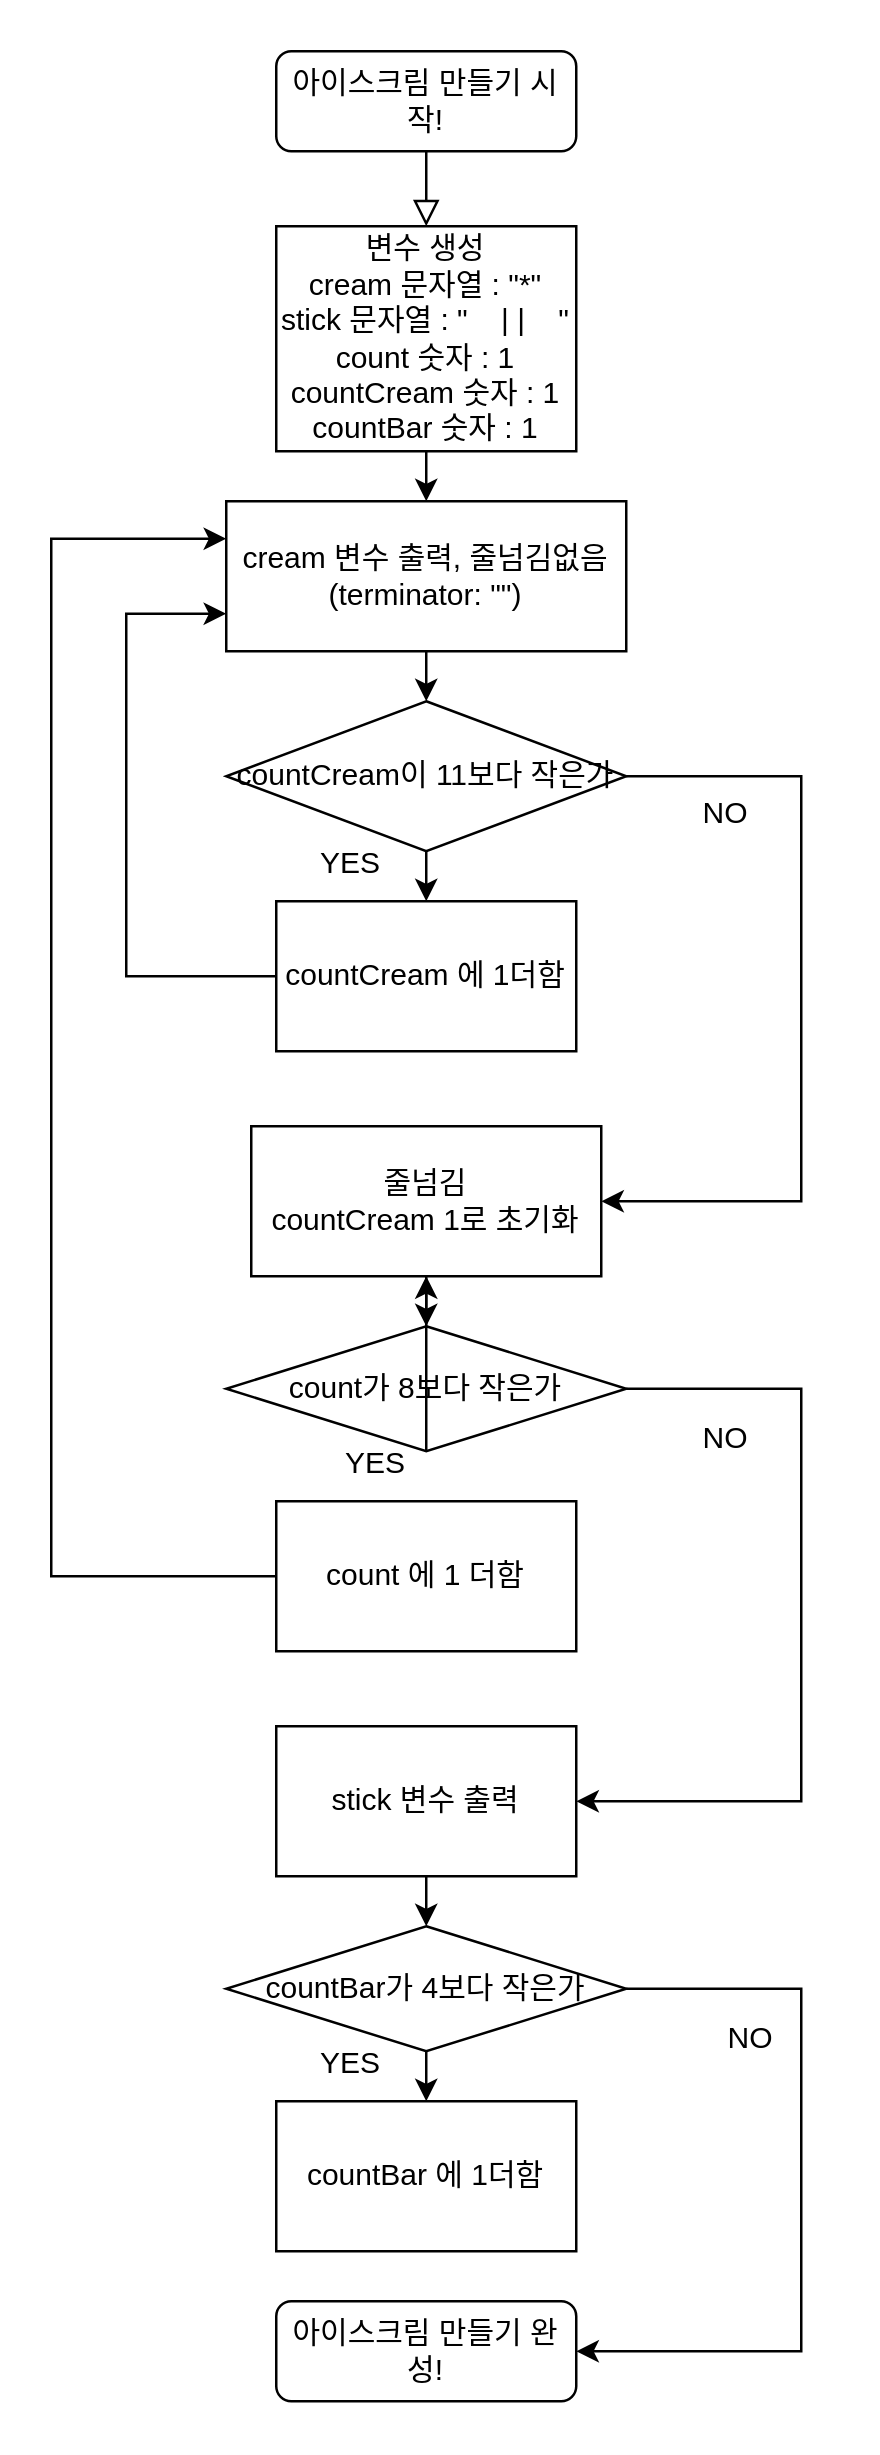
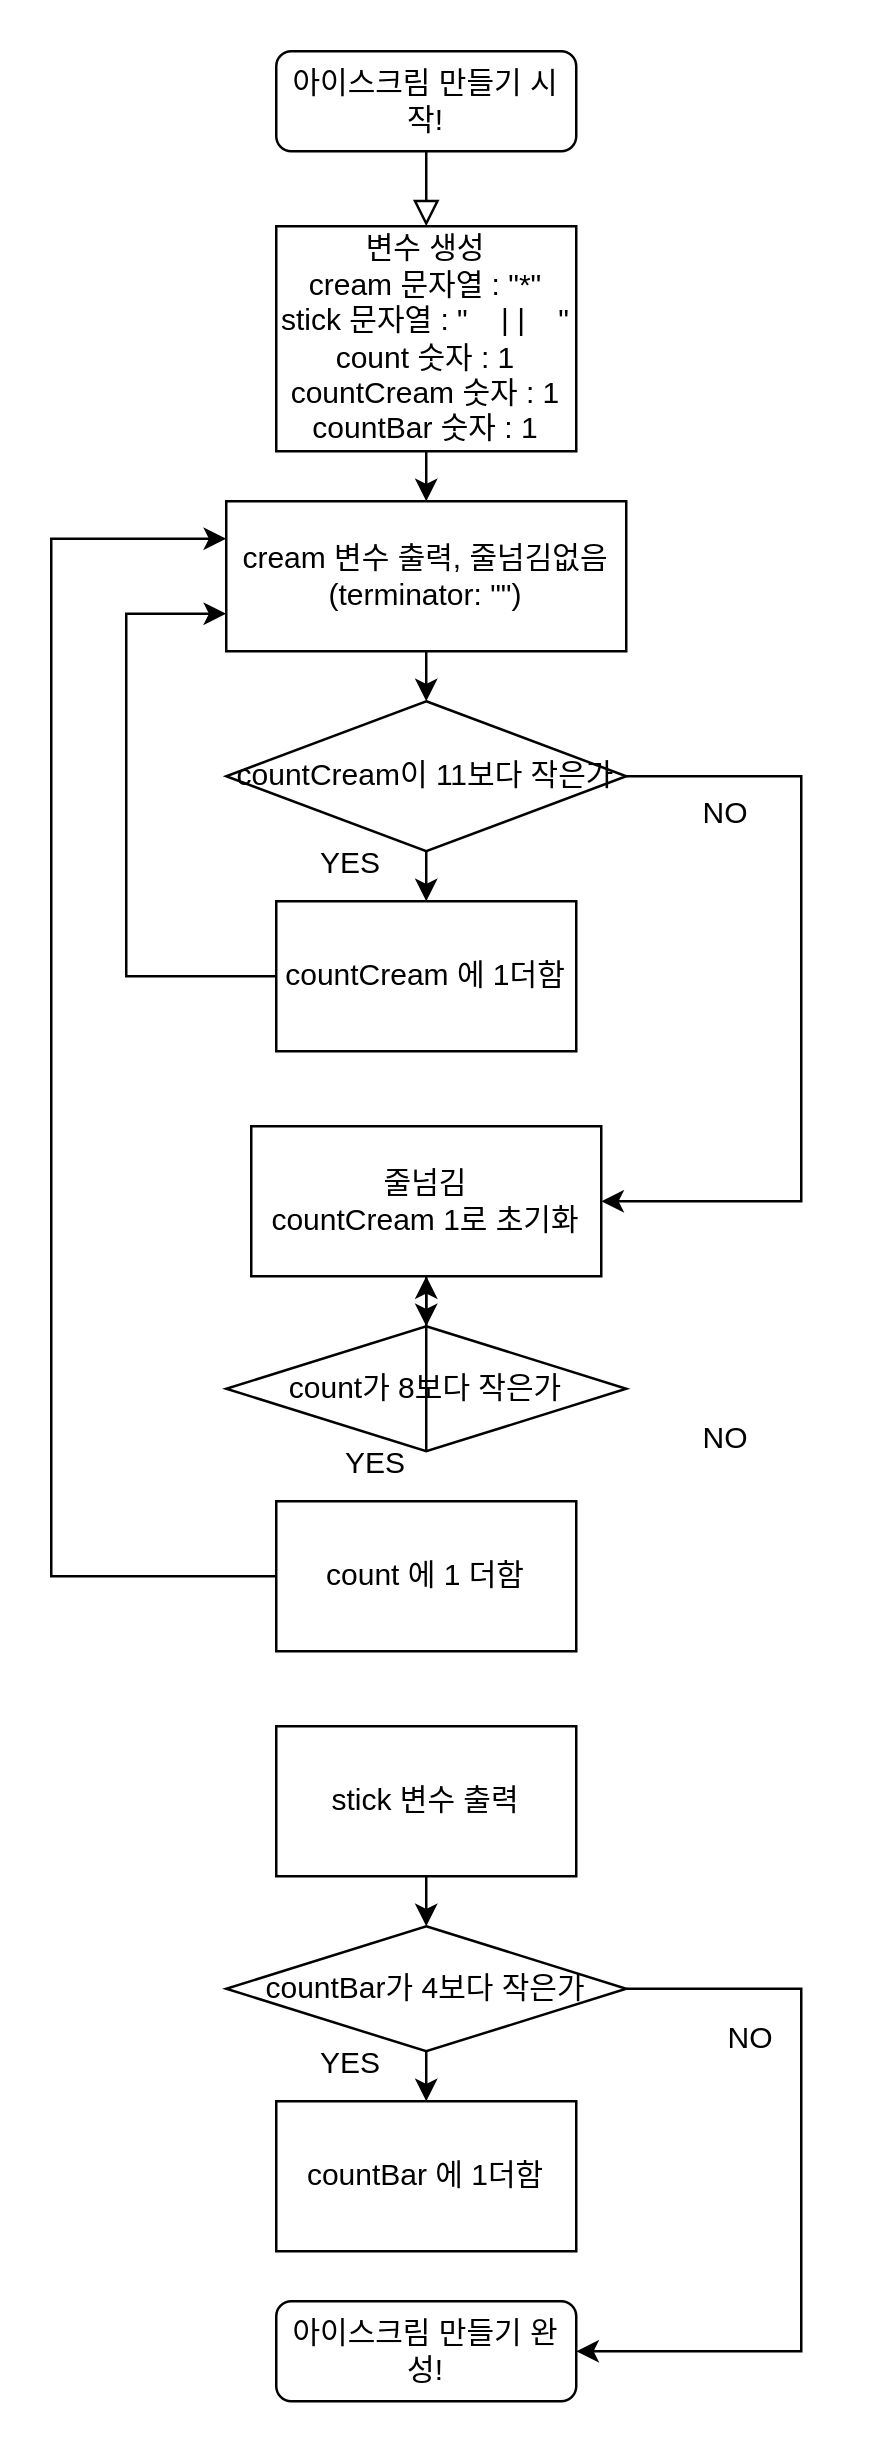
edge "count가 8보다 작은가" -> "stick 변수 출력": removed
